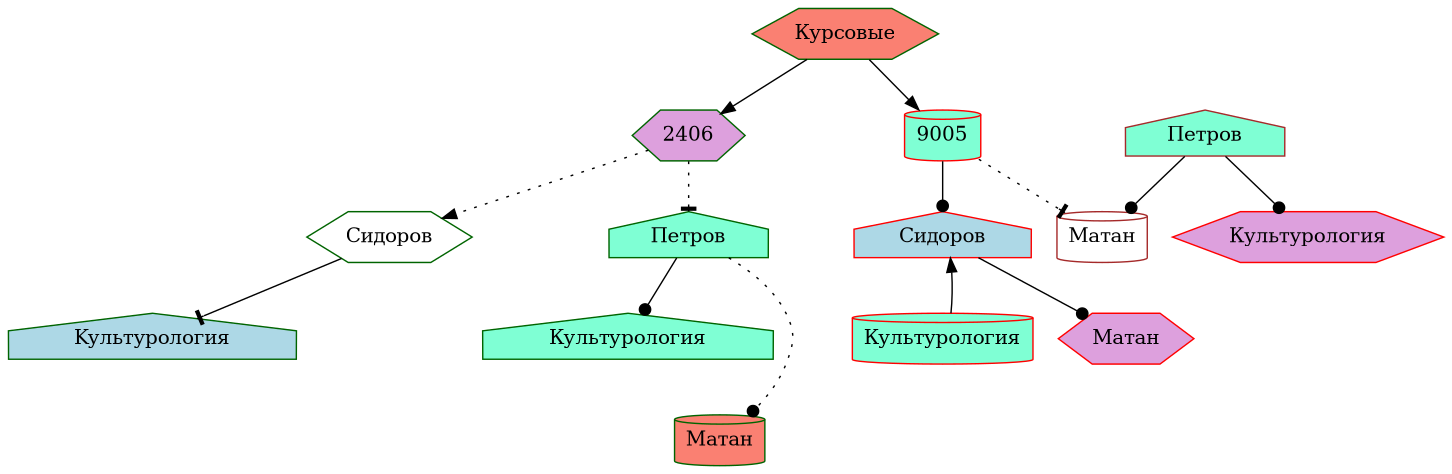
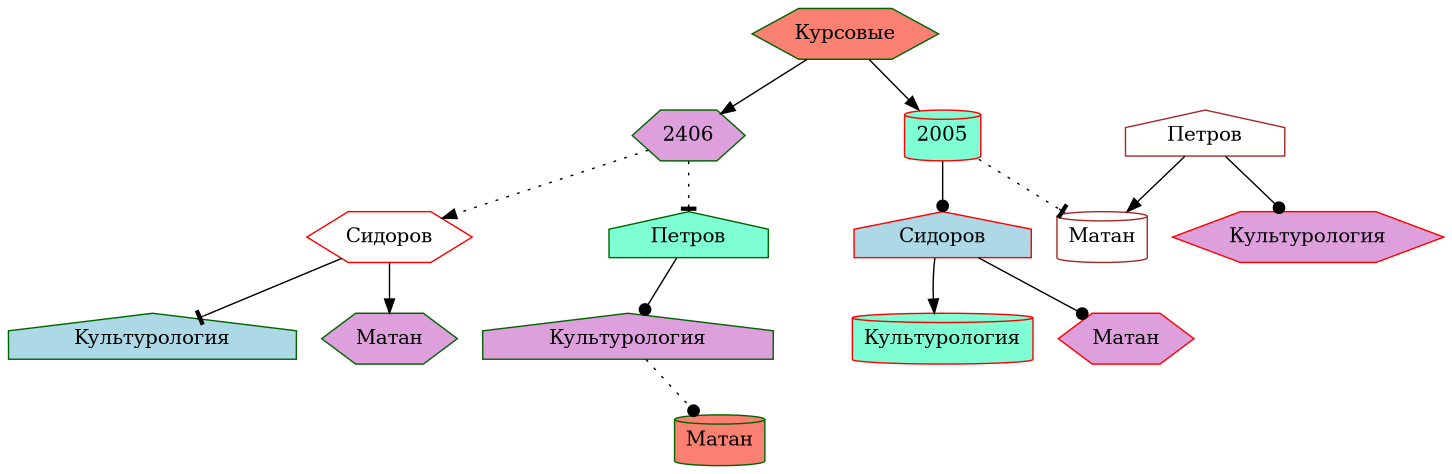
node "9005": label "9005" -> "2005"
node "Петров": fillcolor aquamarine -> white
edge "Петров" -> "Матан": arrowhead dot -> normal
node "Сидорoв": color darkgreen -> red
edge "Кyльтурология" -> "Сидоров": reversed
edge "Петрoв" -> "Мaтaн": now "Кyльтyрология" -> "Мaтaн"
node "Матaн": added
node "Кyльтyрология": fillcolor aquamarine -> plum
